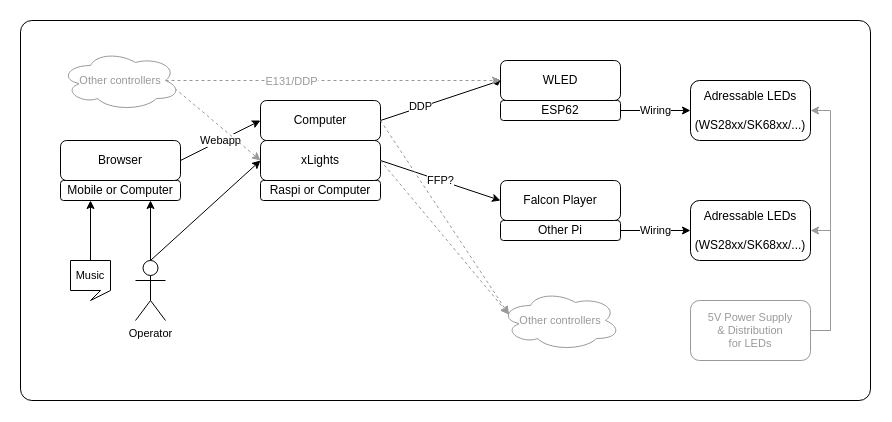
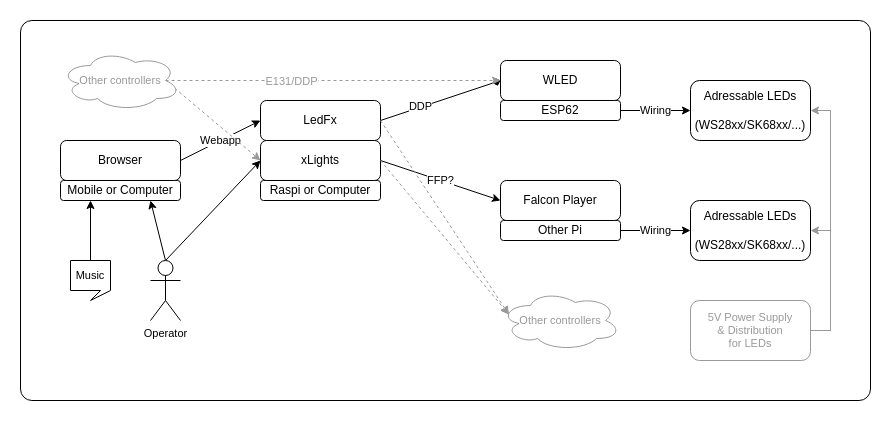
node "Computer": label "Computer" -> "LedFx"
node "Operator": moved (151, 291) -> (166, 291)
